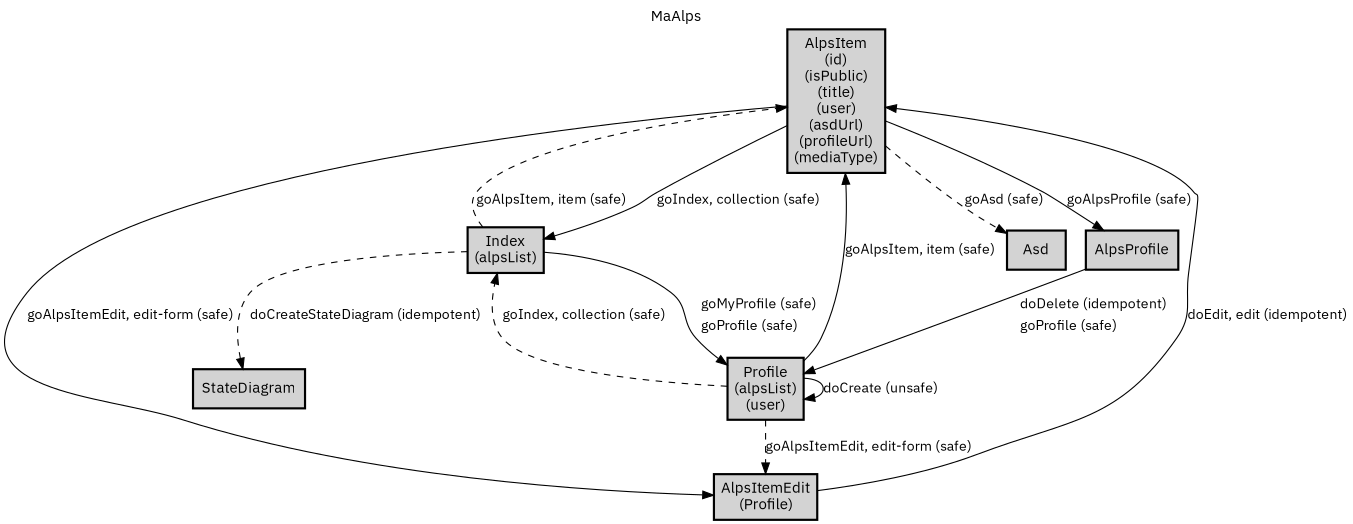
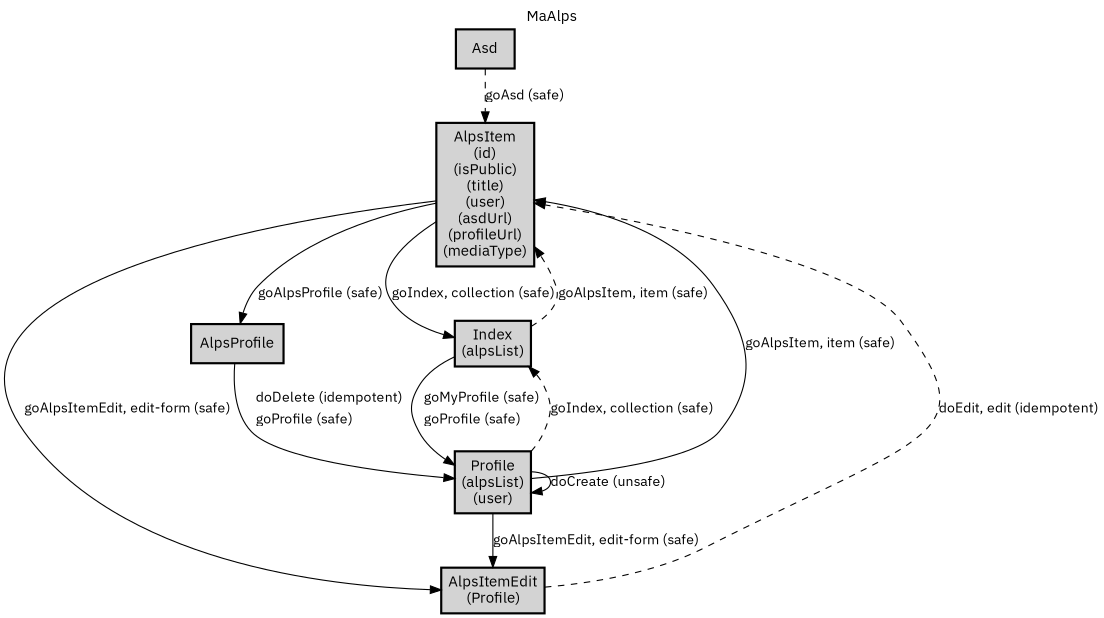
edge "AlpsItem" -> "Asd": reversed
edge "AlpsItemEdit" -> "AlpsItem": style solid -> dashed
node "StateDiagram": removed
edge "Profile" -> "AlpsItemEdit": style dashed -> solid
